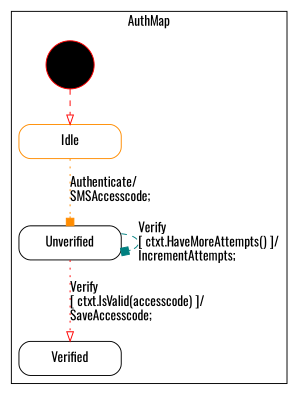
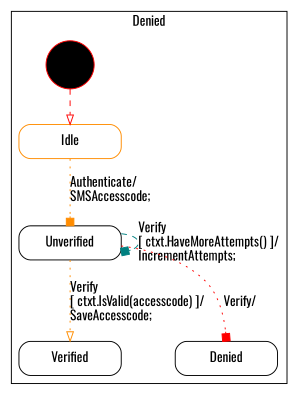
cluster "AuthMap": label "AuthMap" -> "Denied"
edge "Unverified" -> "Verified": color red -> darkorange
node "Denied": added
